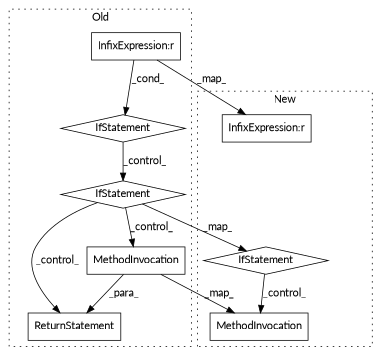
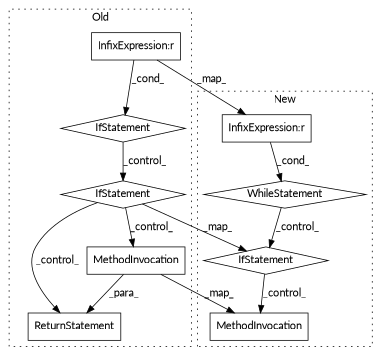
node "WhileStatement": added
